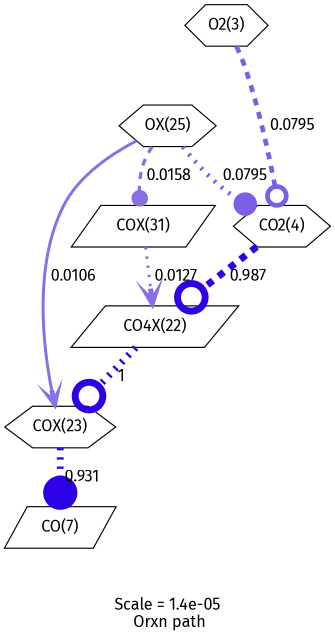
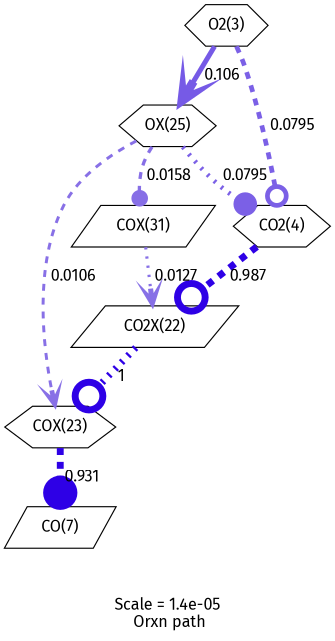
edge "O2(3)" -> "OX(25)": added, label "0.106"
edge "OX(25)" -> "COX(23)": style bold -> dashed
node "CO4X(22)": label "CO4X(22)" -> "CO2X(22)"
edge "COX(23)" -> "CO(7)": style dotted -> dashed
